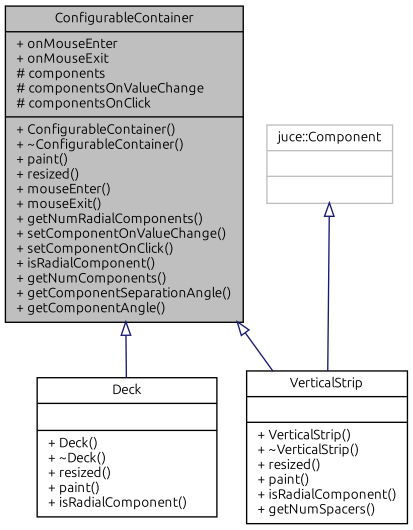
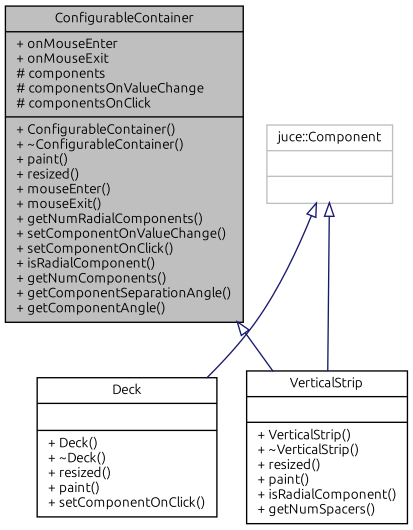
edge "Deck" -> "ConfigurableContainer": now "Deck" -> "juce::Component"
node "Deck": text "+ isRadialComponent()" -> "+ setComponentOnClick()"
